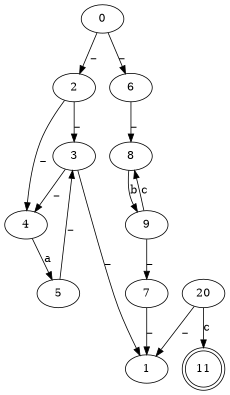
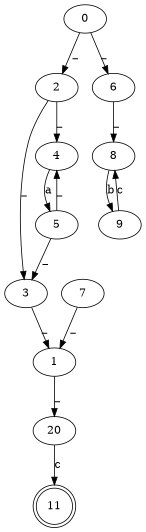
edge "3" -> "4": now "5" -> "4"
edge "9" -> "7": removed, label "_"
edge "20" -> "1": reversed
